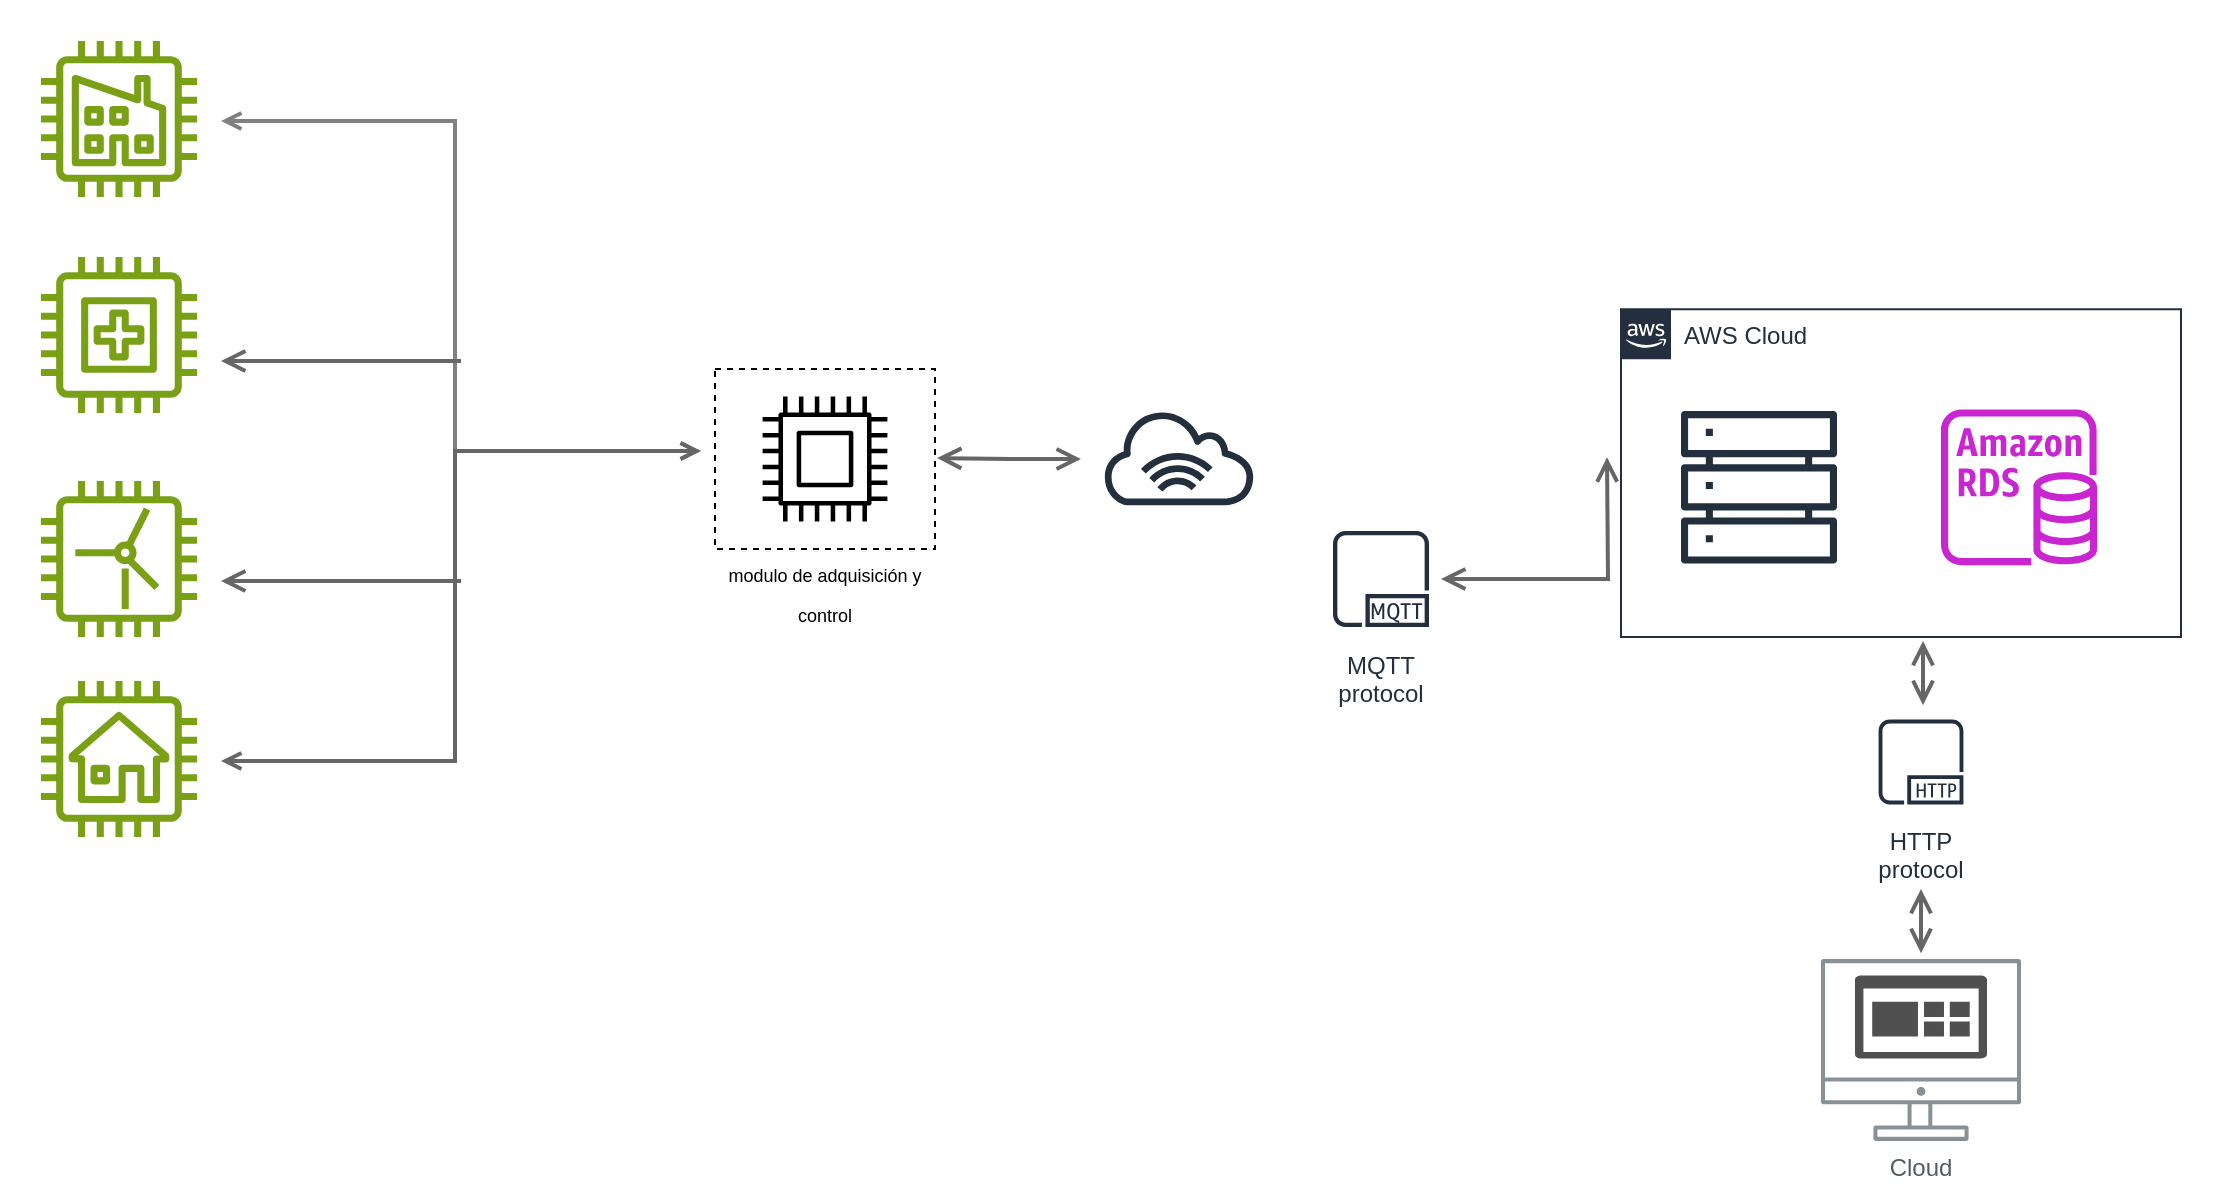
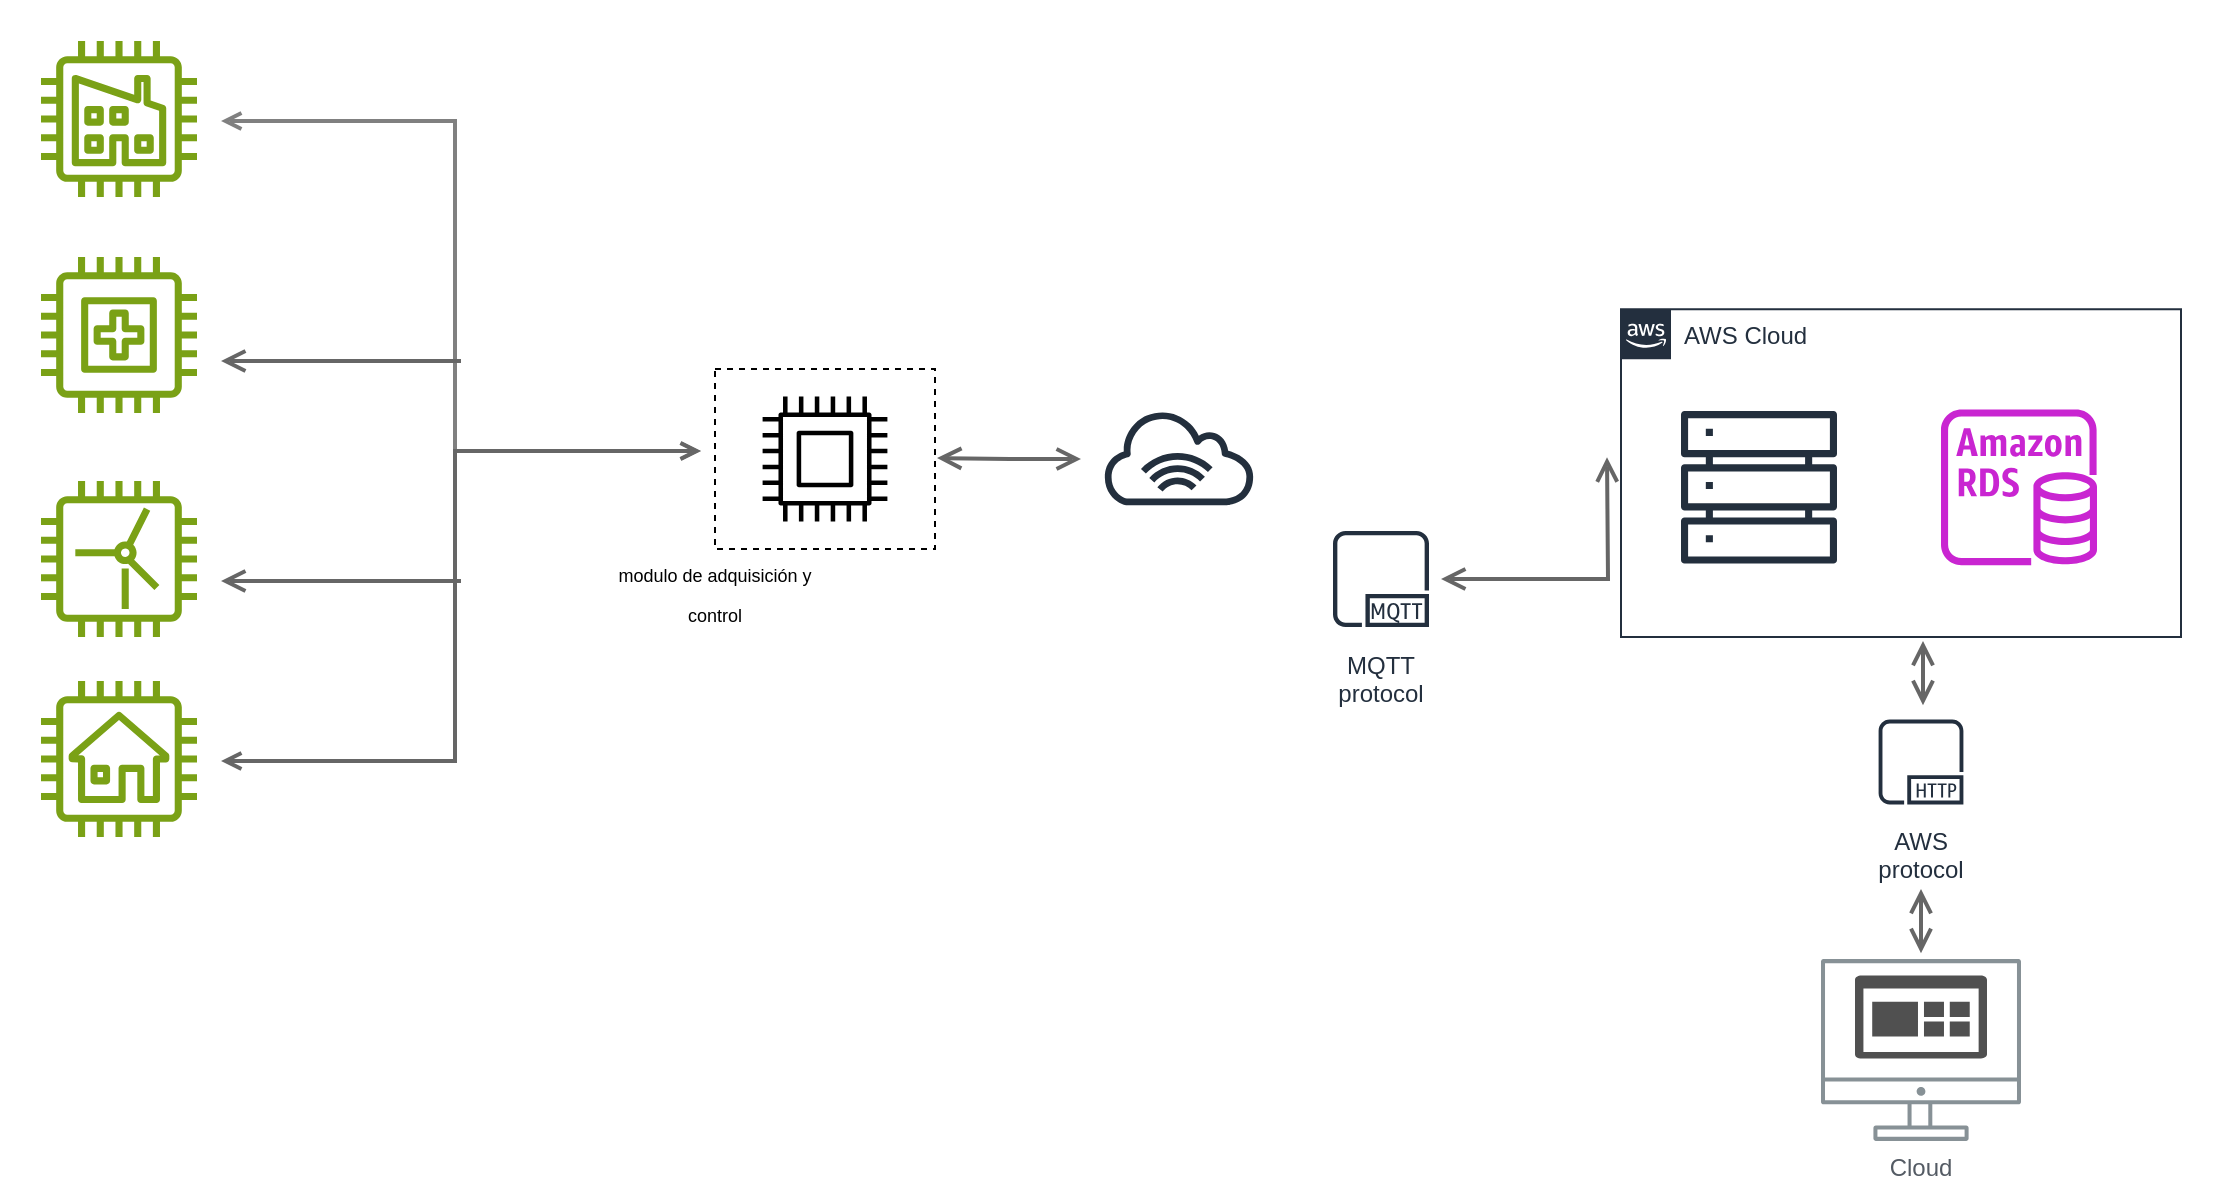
node "modulo de adquisición y control": moved (826, 591) -> (716, 591)
node "HTTP protocol": label "HTTP protocol" -> "AWS protocol"
